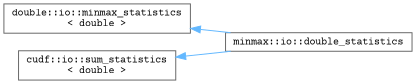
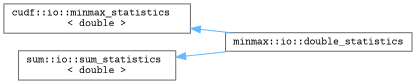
node "double::io::minmax_statistics < double >": label "double::io::minmax_statistics < double >" -> "cudf::io::minmax_statistics < double >"
node "cudf::io::sum_statistics < double >": label "cudf::io::sum_statistics < double >" -> "sum::io::sum_statistics < double >"
